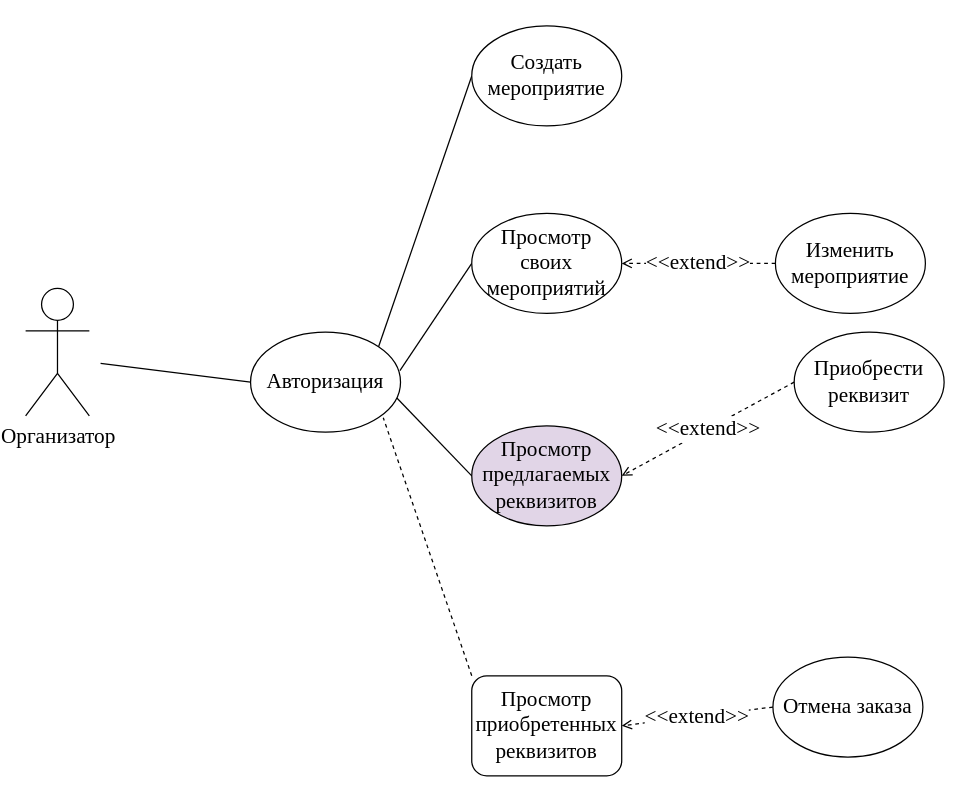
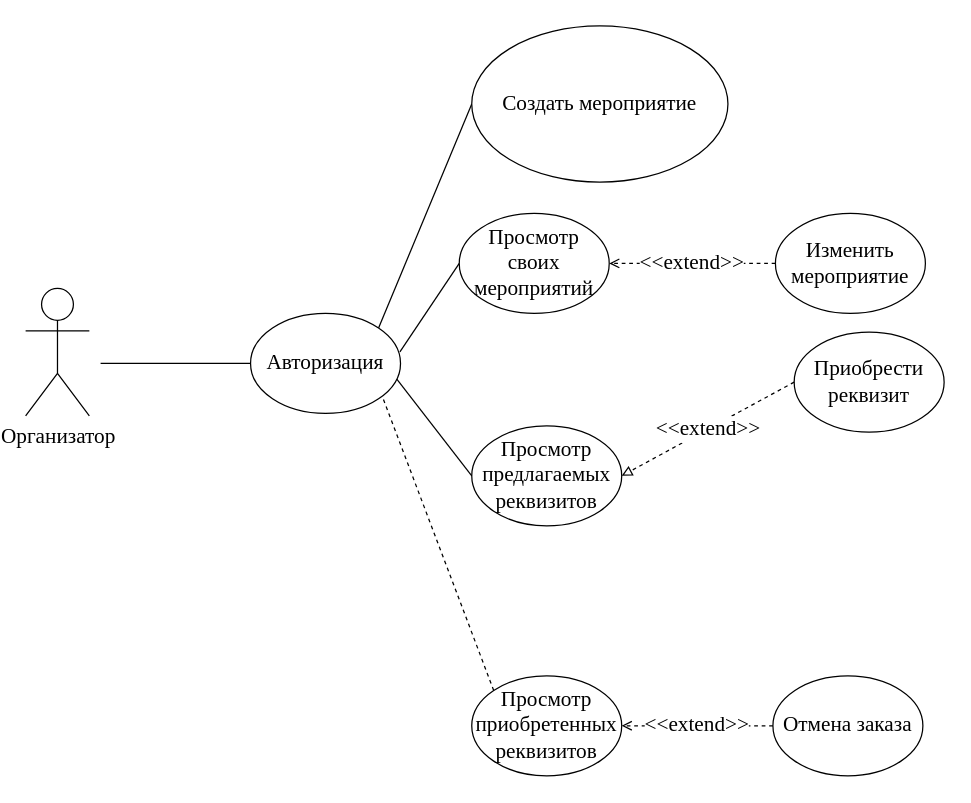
node "Создать мероприятие": size 150x100 -> 256x156
node "Просмотр своих мероприятий": moved (547, 263) -> (534, 263)
node "Авторизация": moved (326, 382) -> (326, 363)
edge "Приобрести реквизит" -> "Просмотр предлагаемых реквизитов": arrowhead open -> block
node "Просмотр предлагаемых реквизитов": fillcolor #e1d5e7 -> #ffffff
node "Отмена заказа": moved (848, 707) -> (848, 726)
node "Просмотр приобретенных реквизитов": shape rounded rectangle -> ellipse
